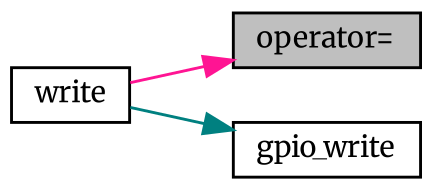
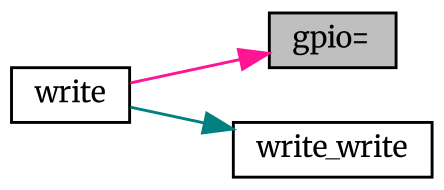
node "operator=": label "operator=" -> "gpio="
node "gpio_write": label "gpio_write" -> "write_write"
